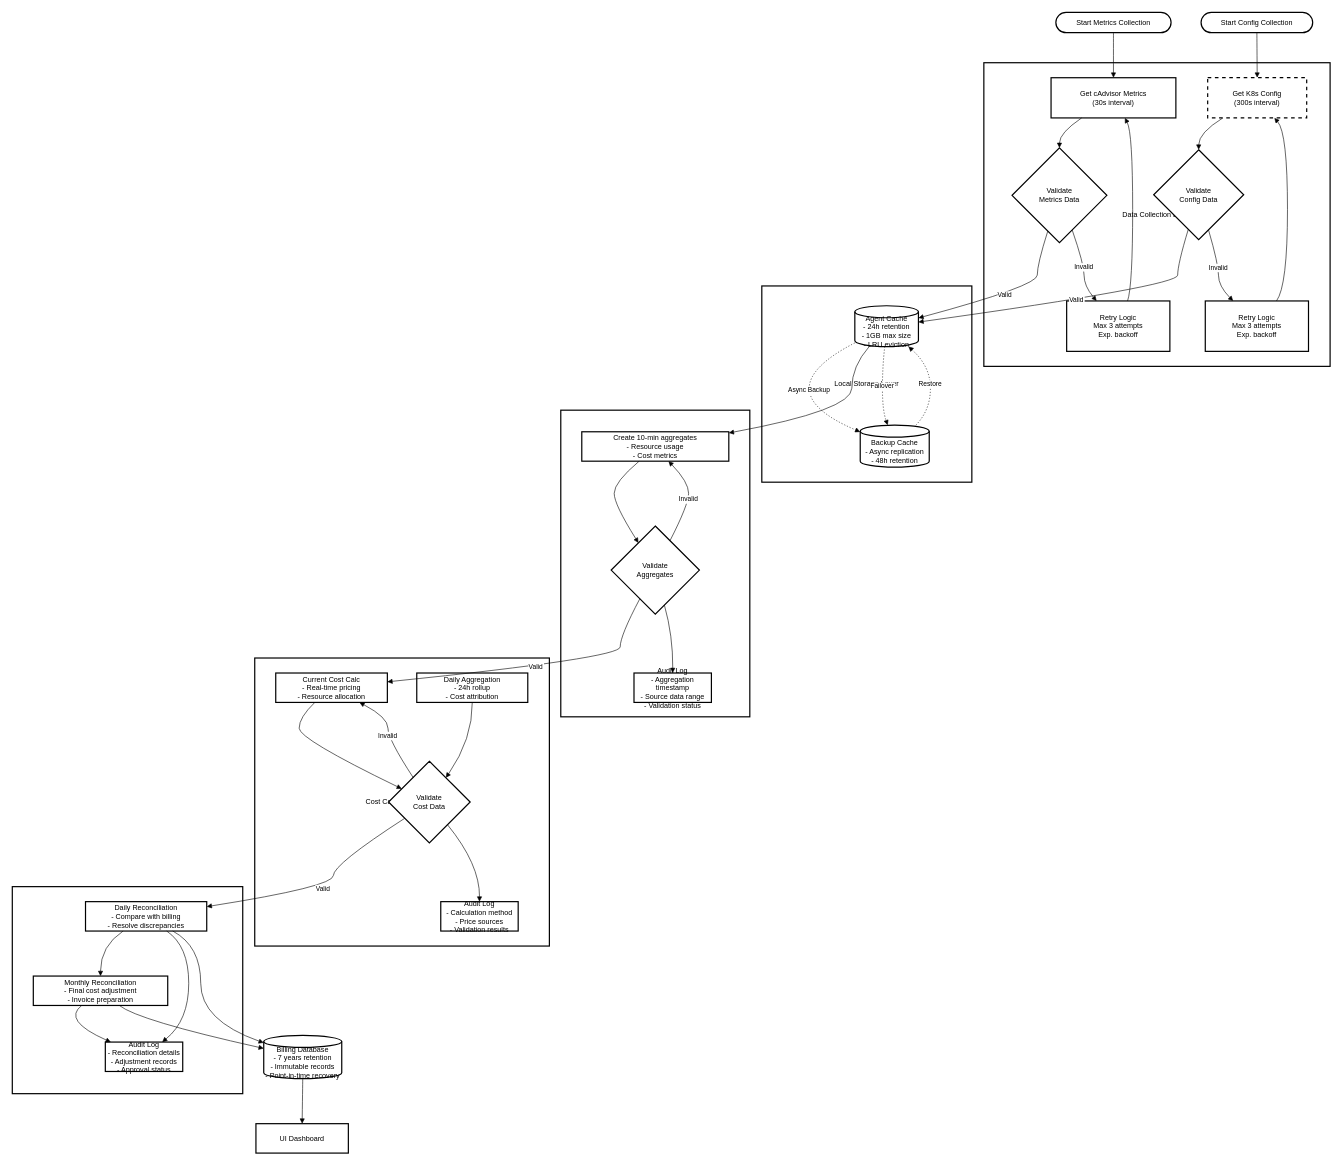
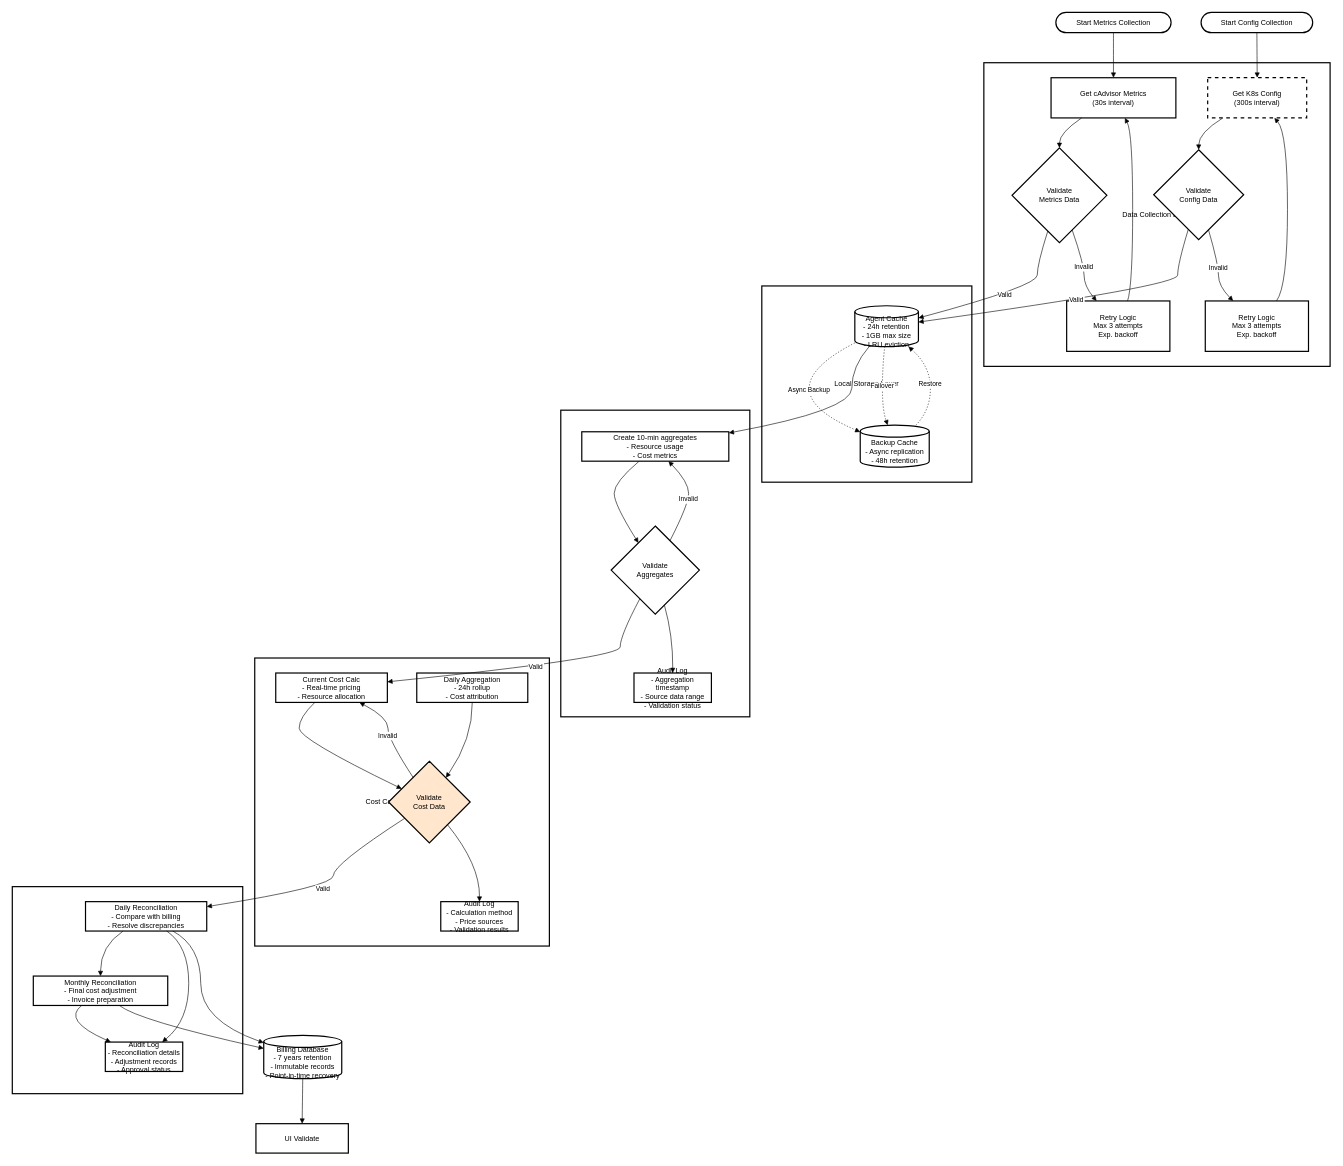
node "Validate Cost Data": fillcolor #ffffff -> #ffe6cc
node "UI Dashboard": label "UI Dashboard" -> "UI Validate"
